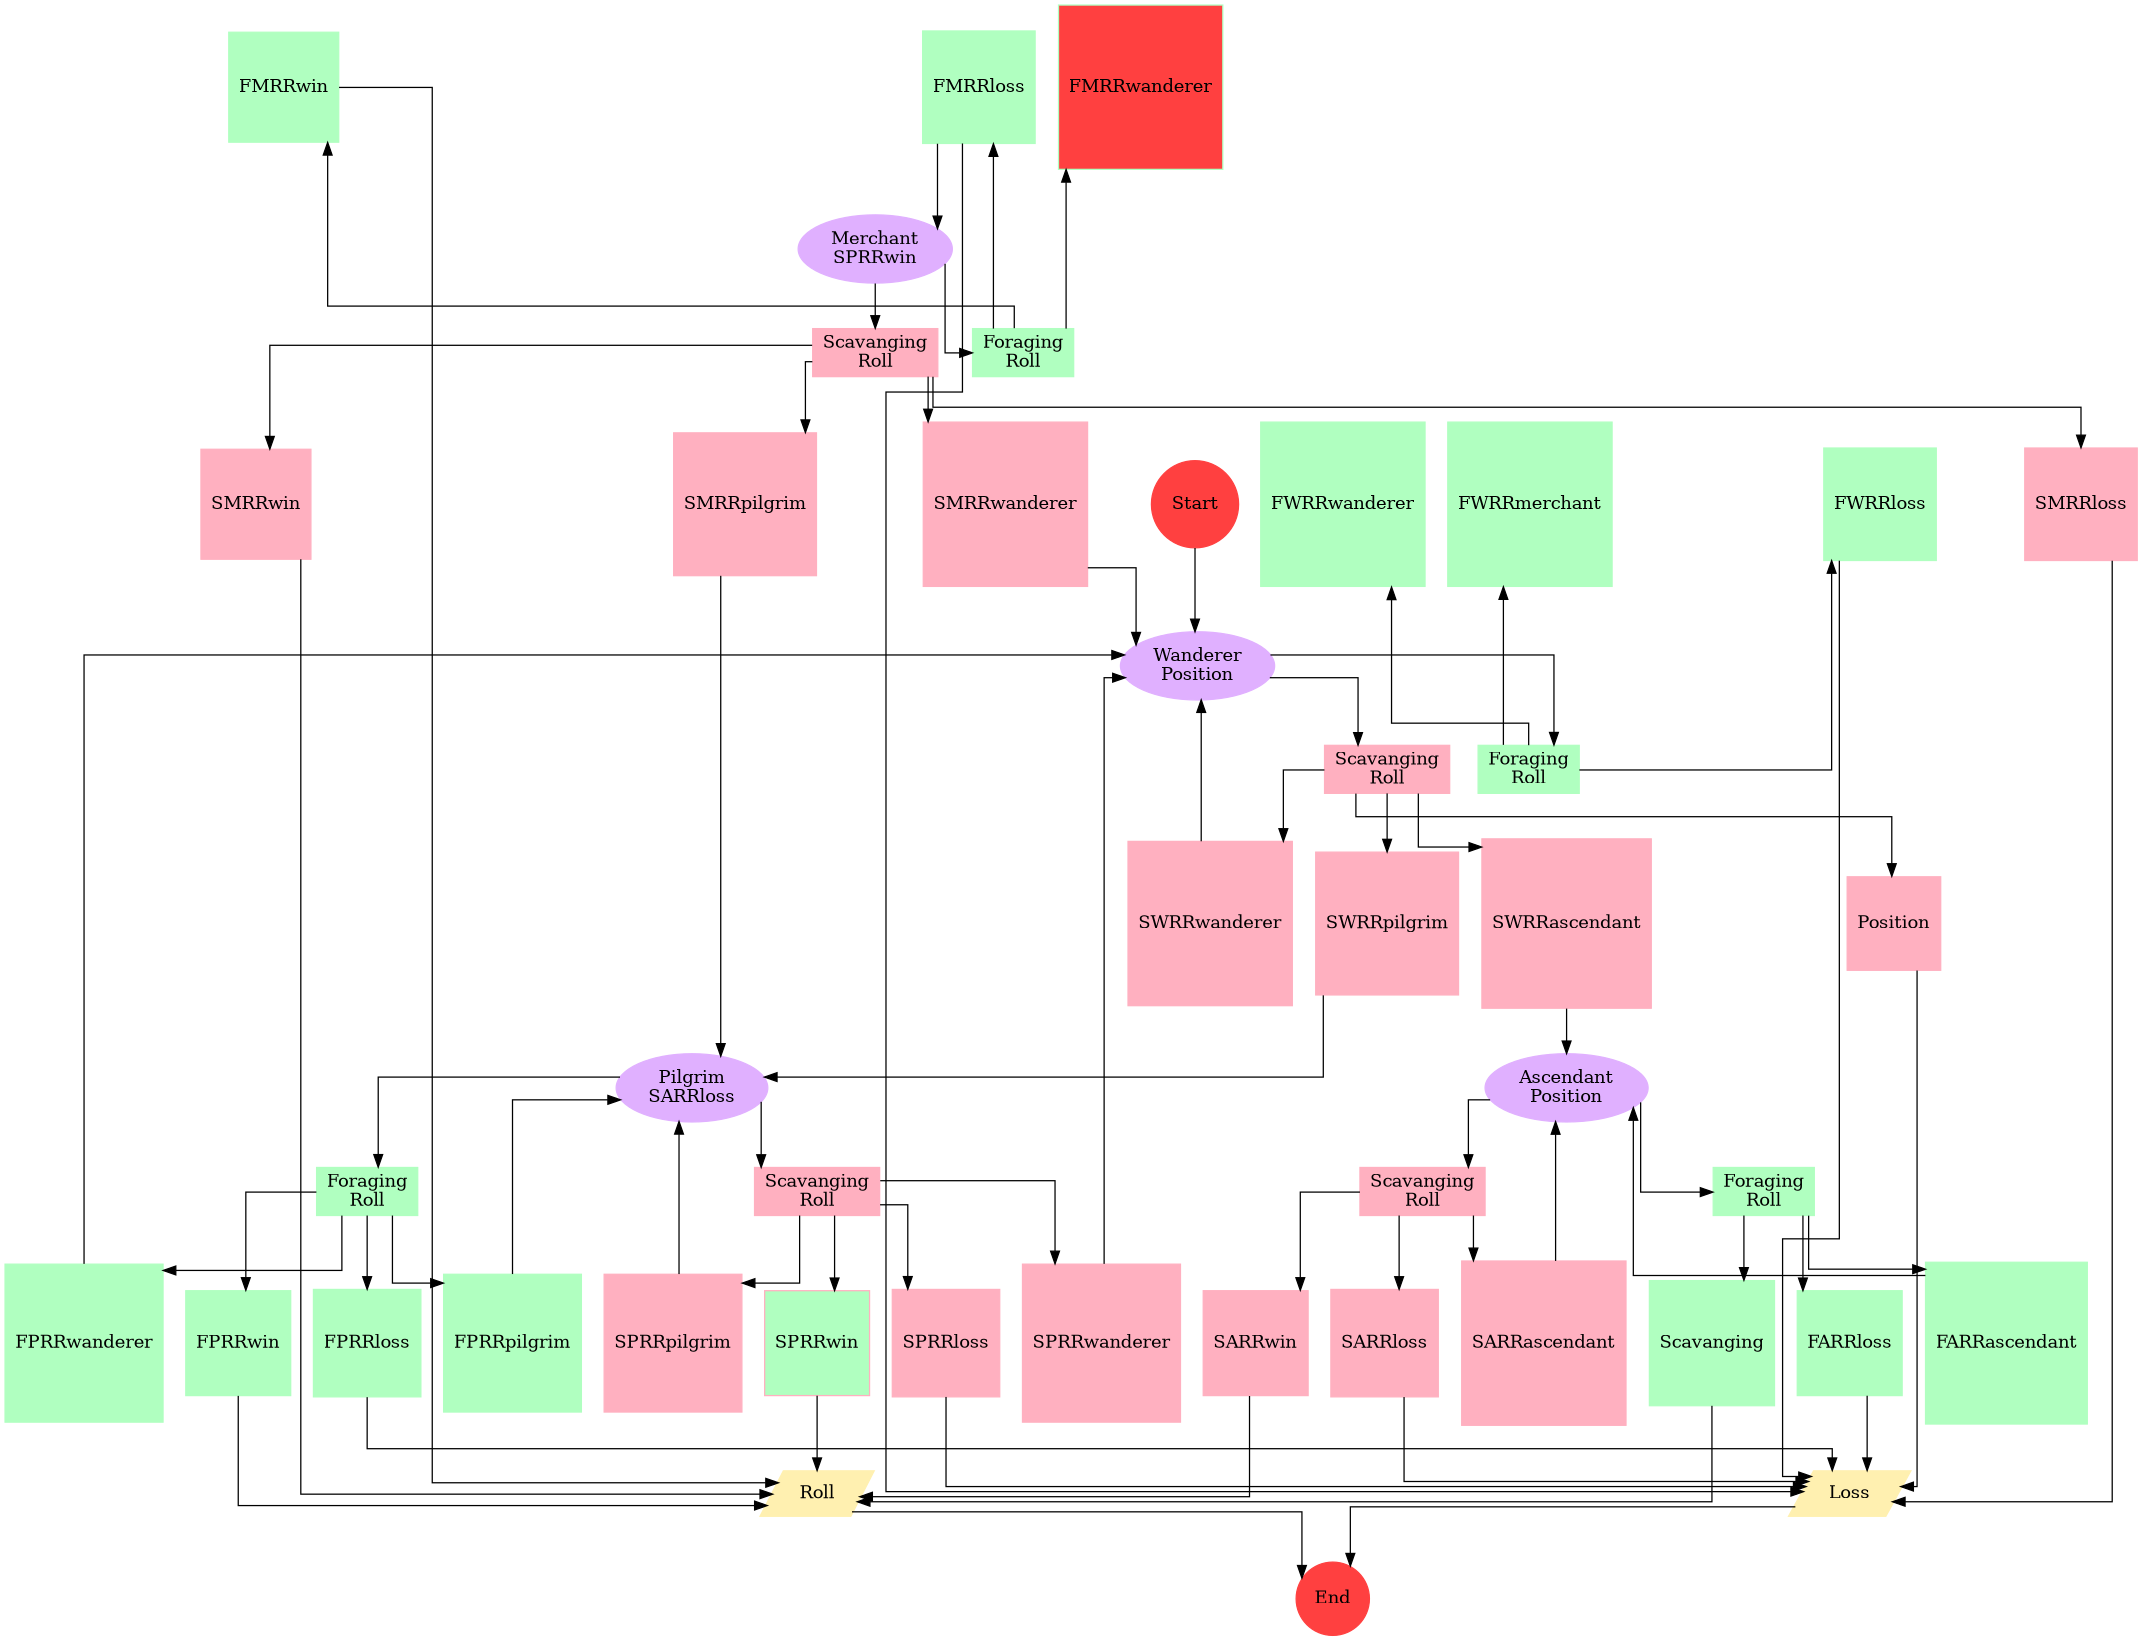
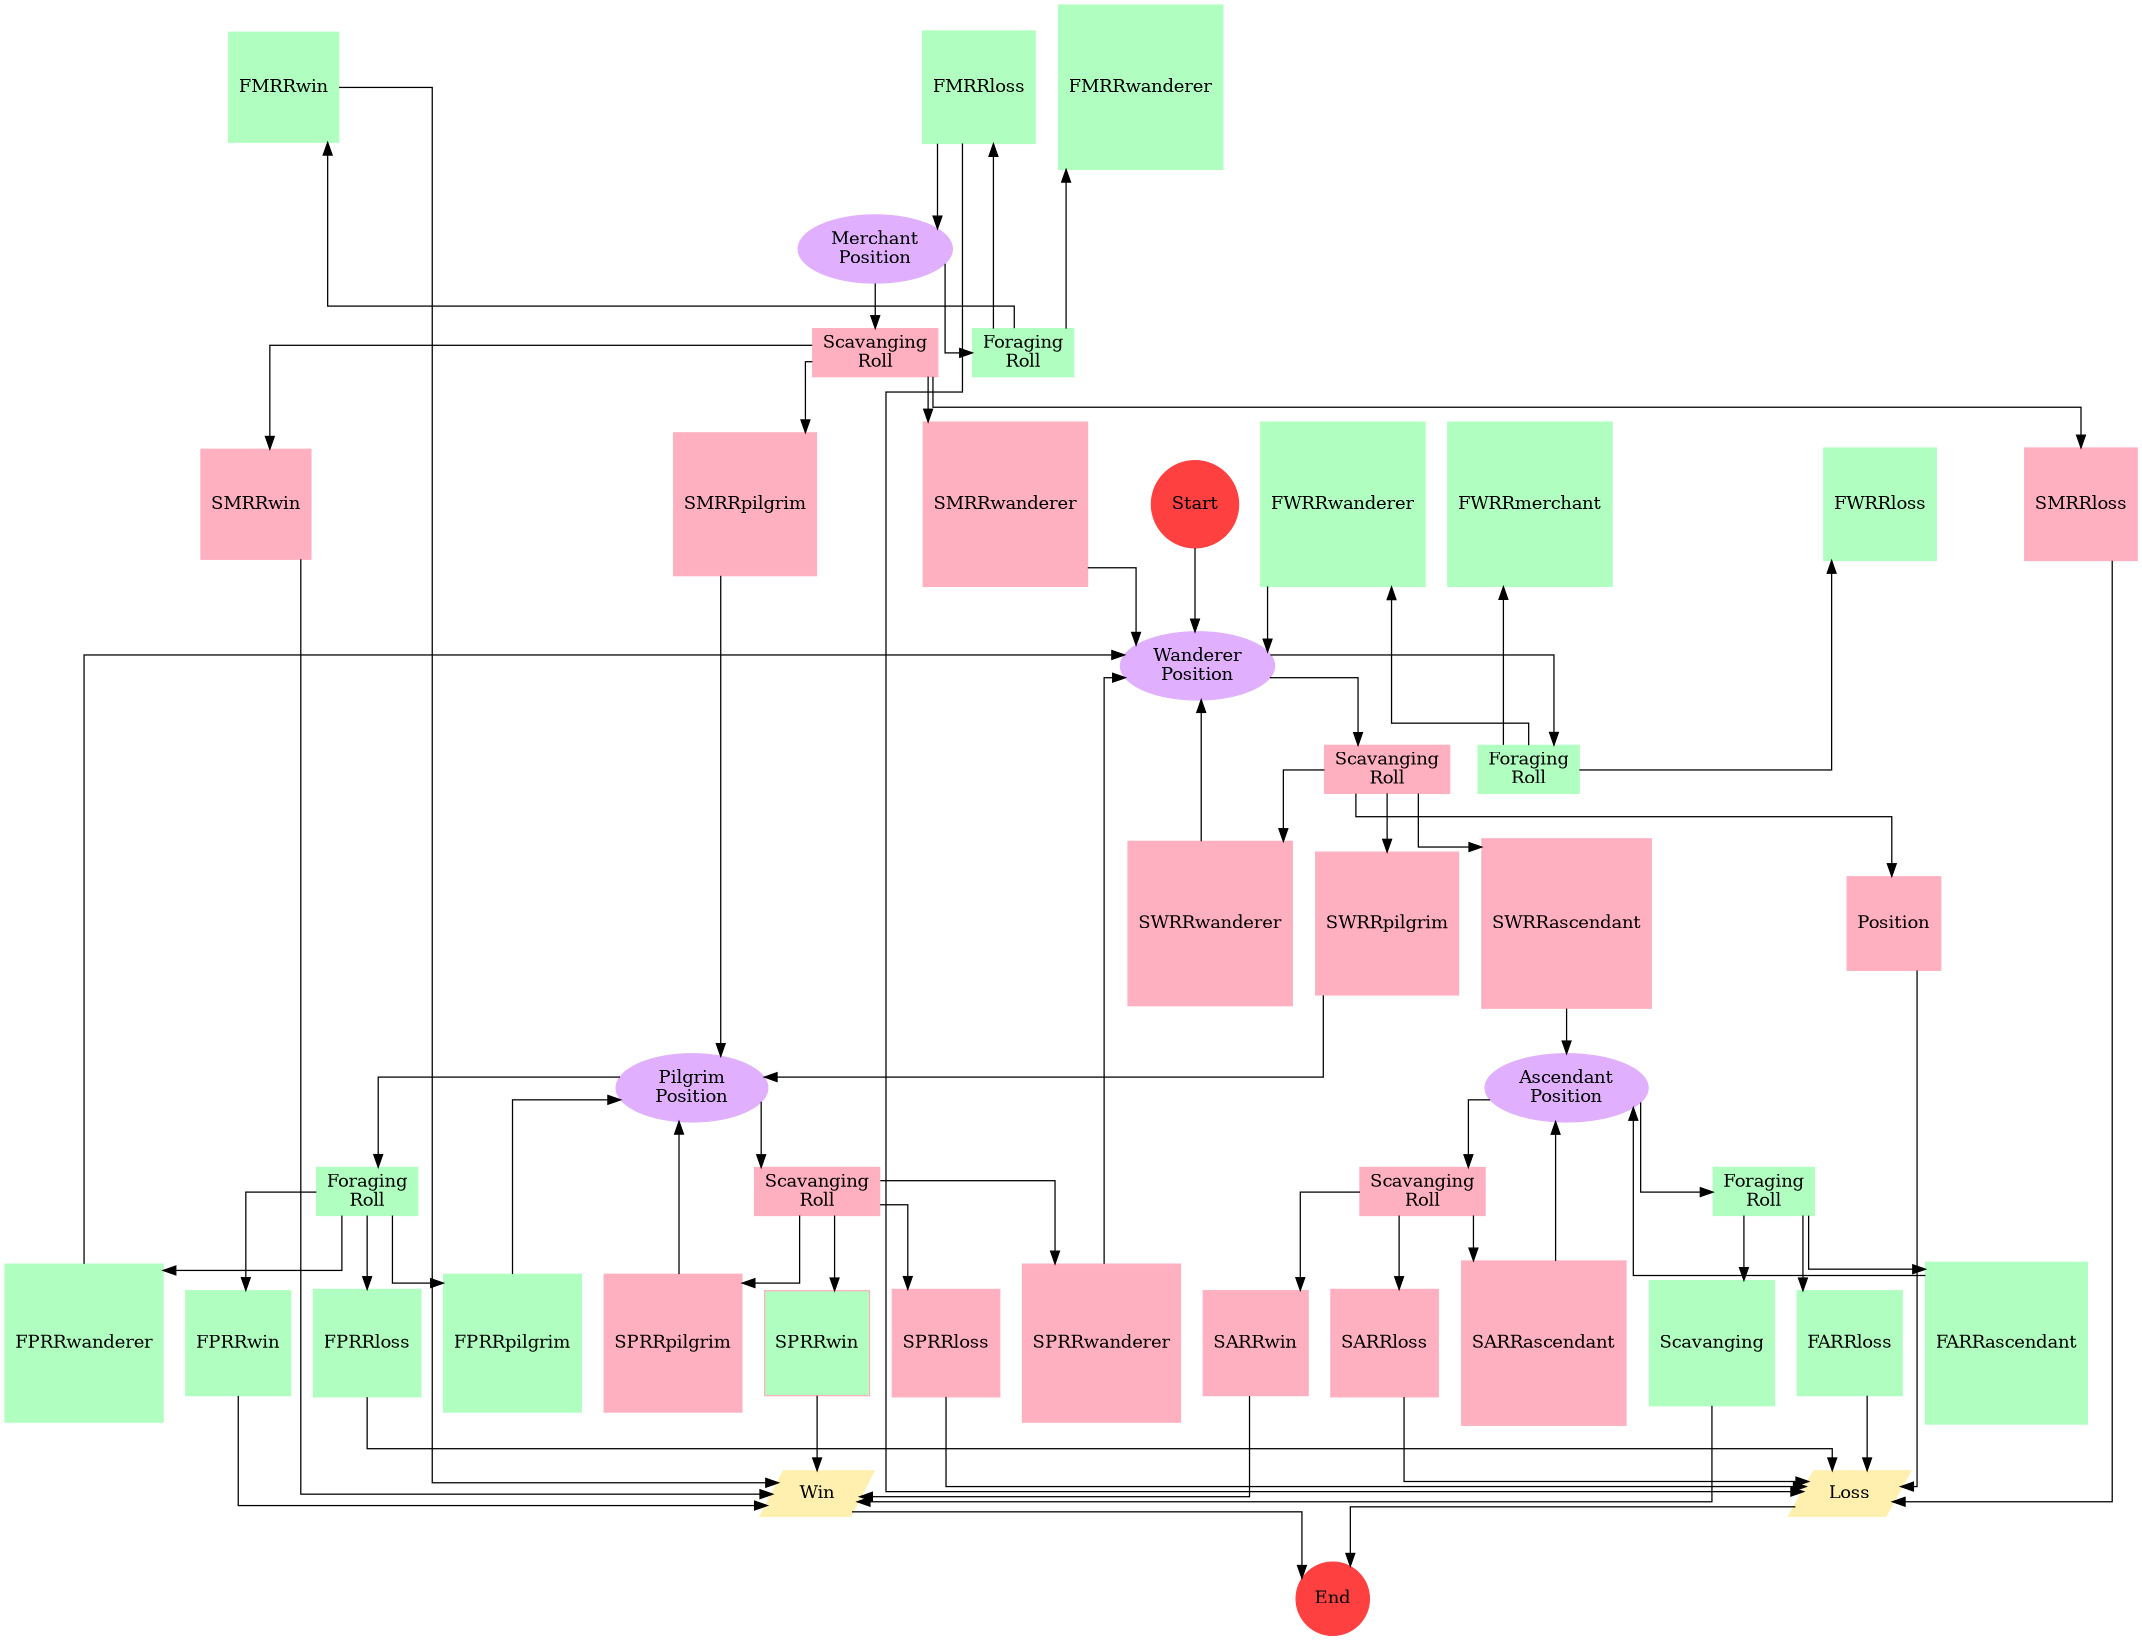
node "FMRRwanderer": fillcolor #ff4040 -> #b0ffc0
node "Merchant SPRRwin": label "Merchant SPRRwin" -> "Merchant Position"
edge "FWRRwanderer" -> "Wanderer Position": added
edge "FWRRloss" -> "Loss": removed
node "Pilgrim SARRloss": label "Pilgrim SARRloss" -> "Pilgrim Position"
node "Roll": label "Roll" -> "Win"
